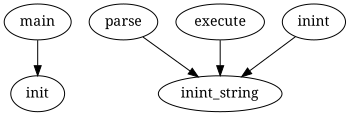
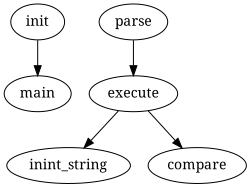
node "inint": removed
edge "main" -> "init": reversed
edge "parse" -> "inint_string": now "parse" -> "execute"
node "compare": added
